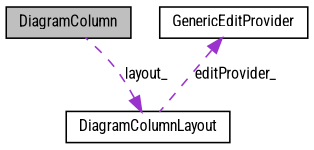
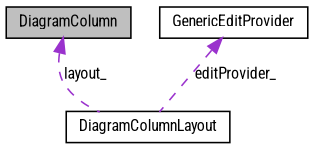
edge "DiagramColumn" -> "DiagramColumnLayout": reversed
